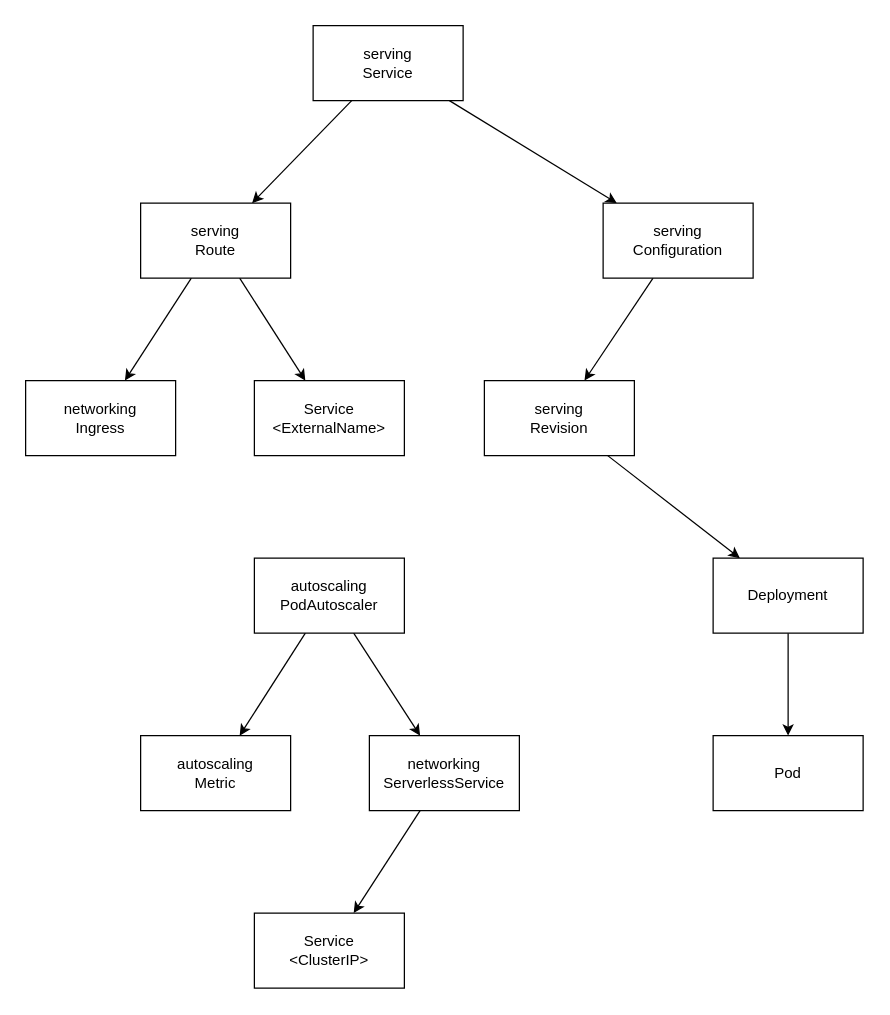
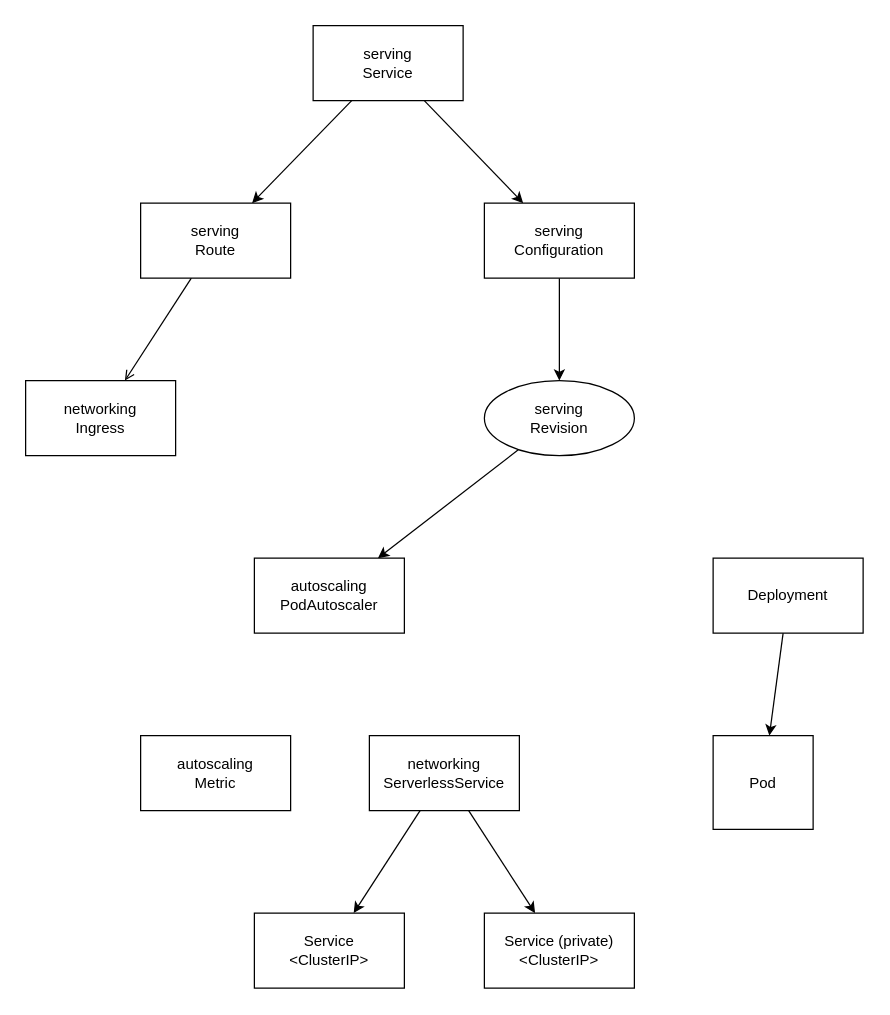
node "serving Configuration": moved (678, 241) -> (559, 241)
edge "serving Route" -> "Service <ExternalName>": removed
edge "serving Route" -> "networking Ingress": arrowhead classic -> open
node "Service <ExternalName>": removed
node "serving Revision": shape rectangle -> ellipse
edge "serving Revision" -> "autoscaling PodAutoscaler": added
edge "serving Revision" -> "Deployment": removed
edge "autoscaling PodAutoscaler" -> "autoscaling Metric": removed
edge "autoscaling PodAutoscaler" -> "networking ServerlessService": removed
node "Pod": size 150x75 -> 100x94
edge "networking ServerlessService" -> "Service (private) <ClusterIP>": added
node "Service (private) <ClusterIP>": added
